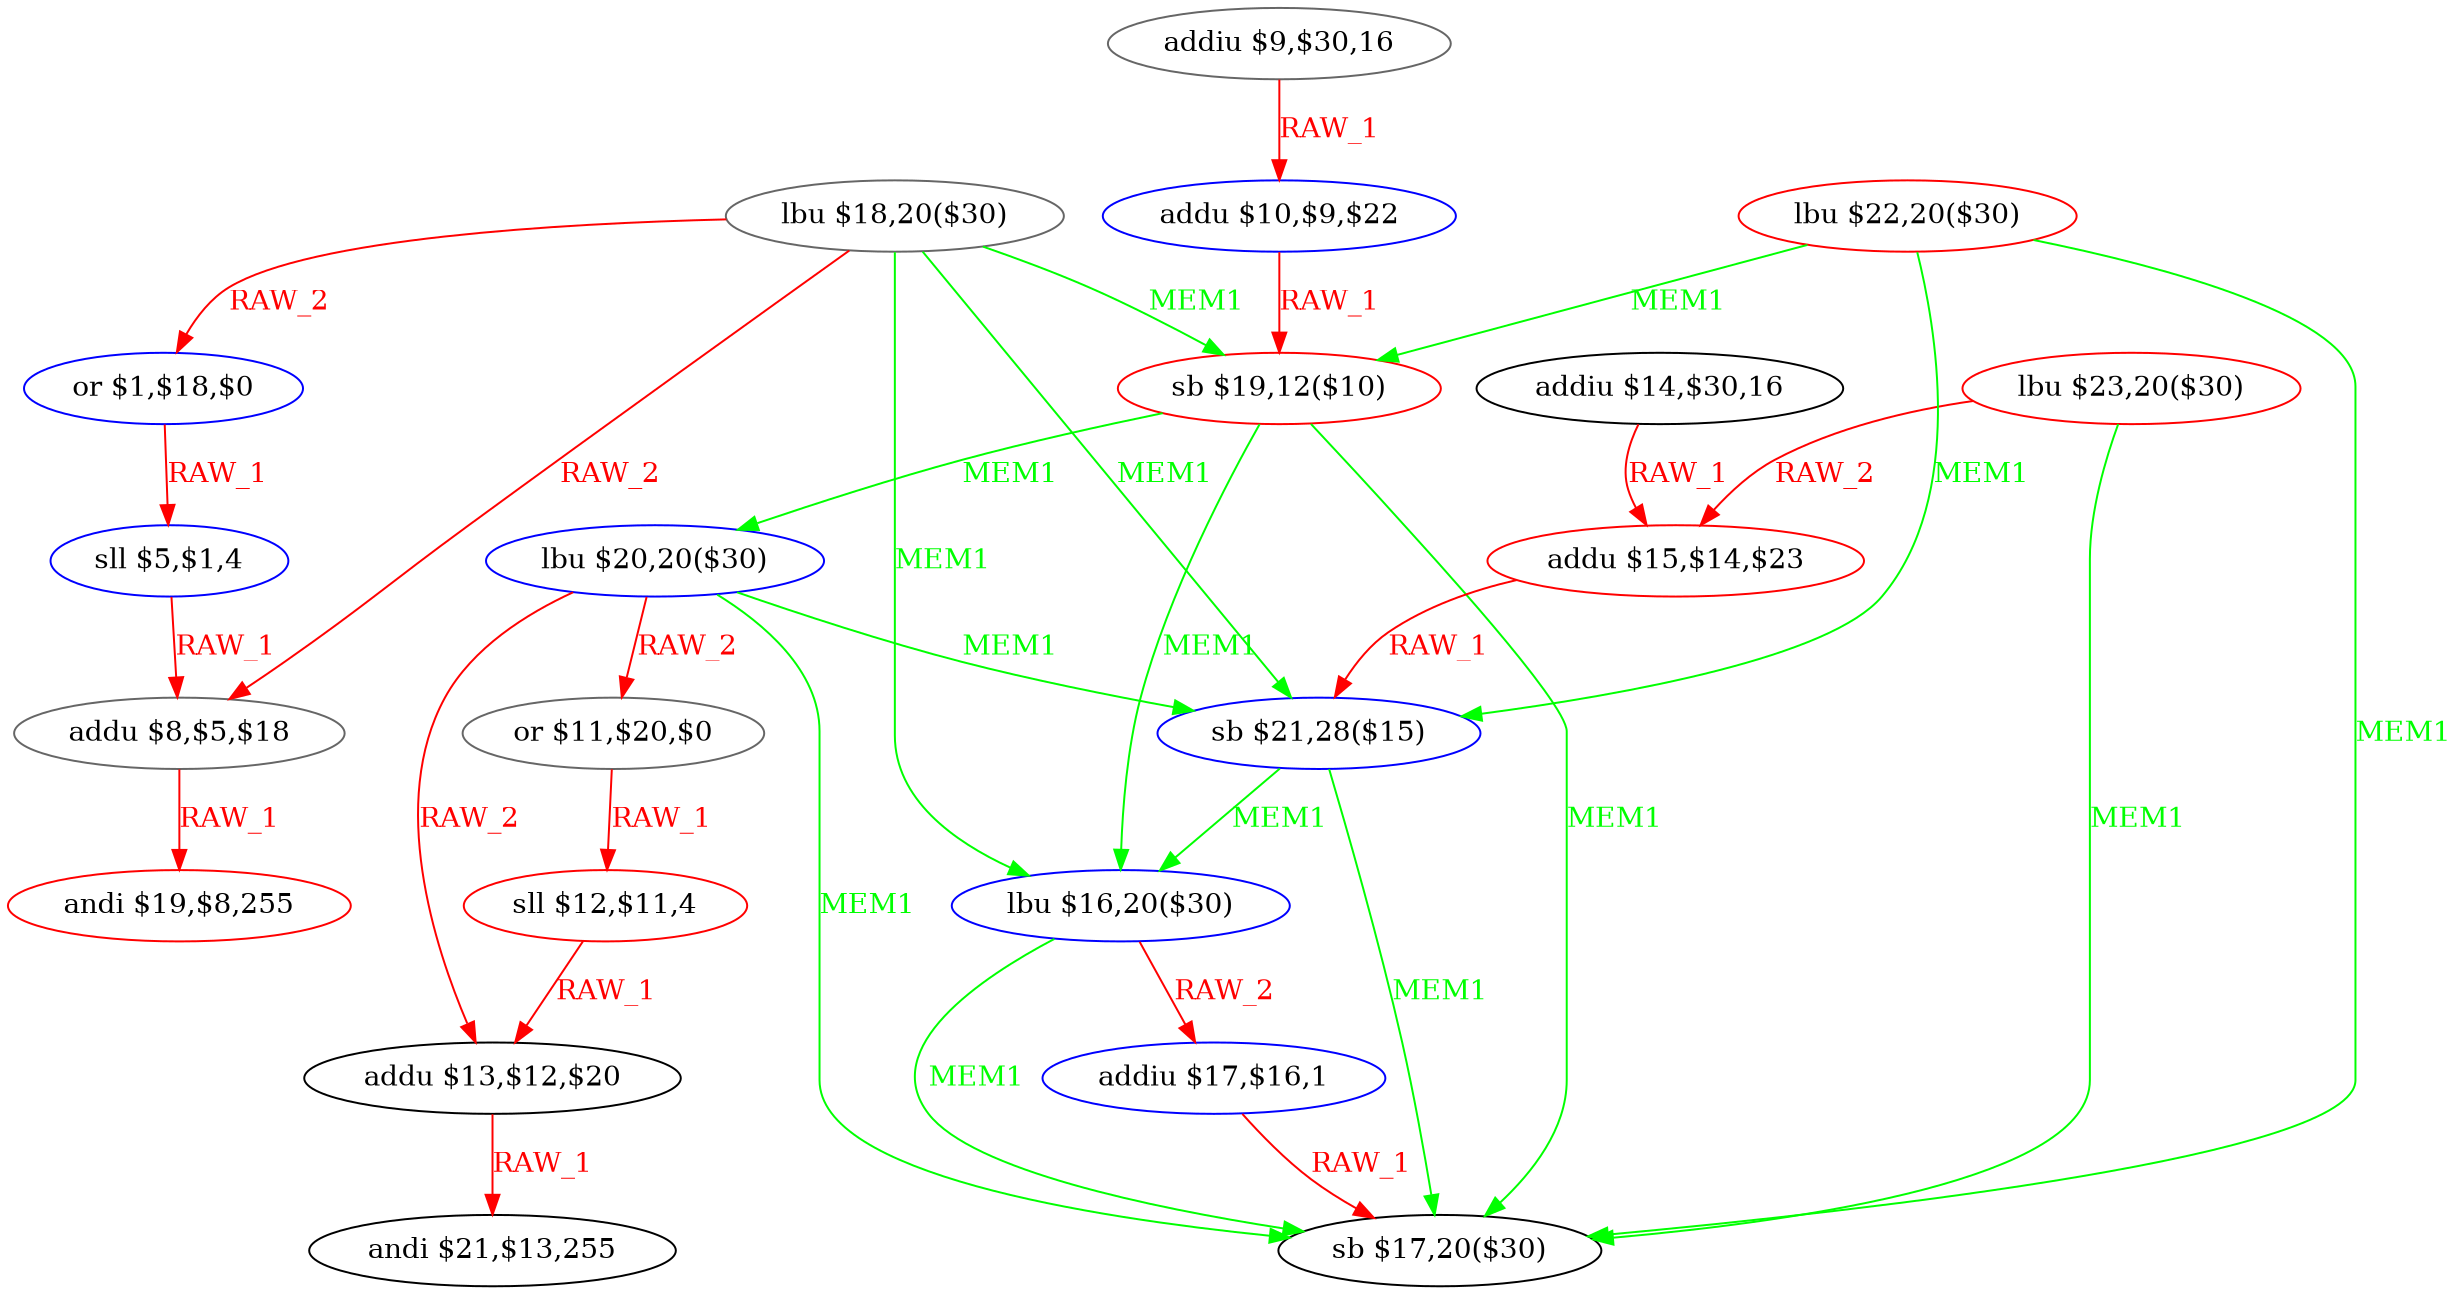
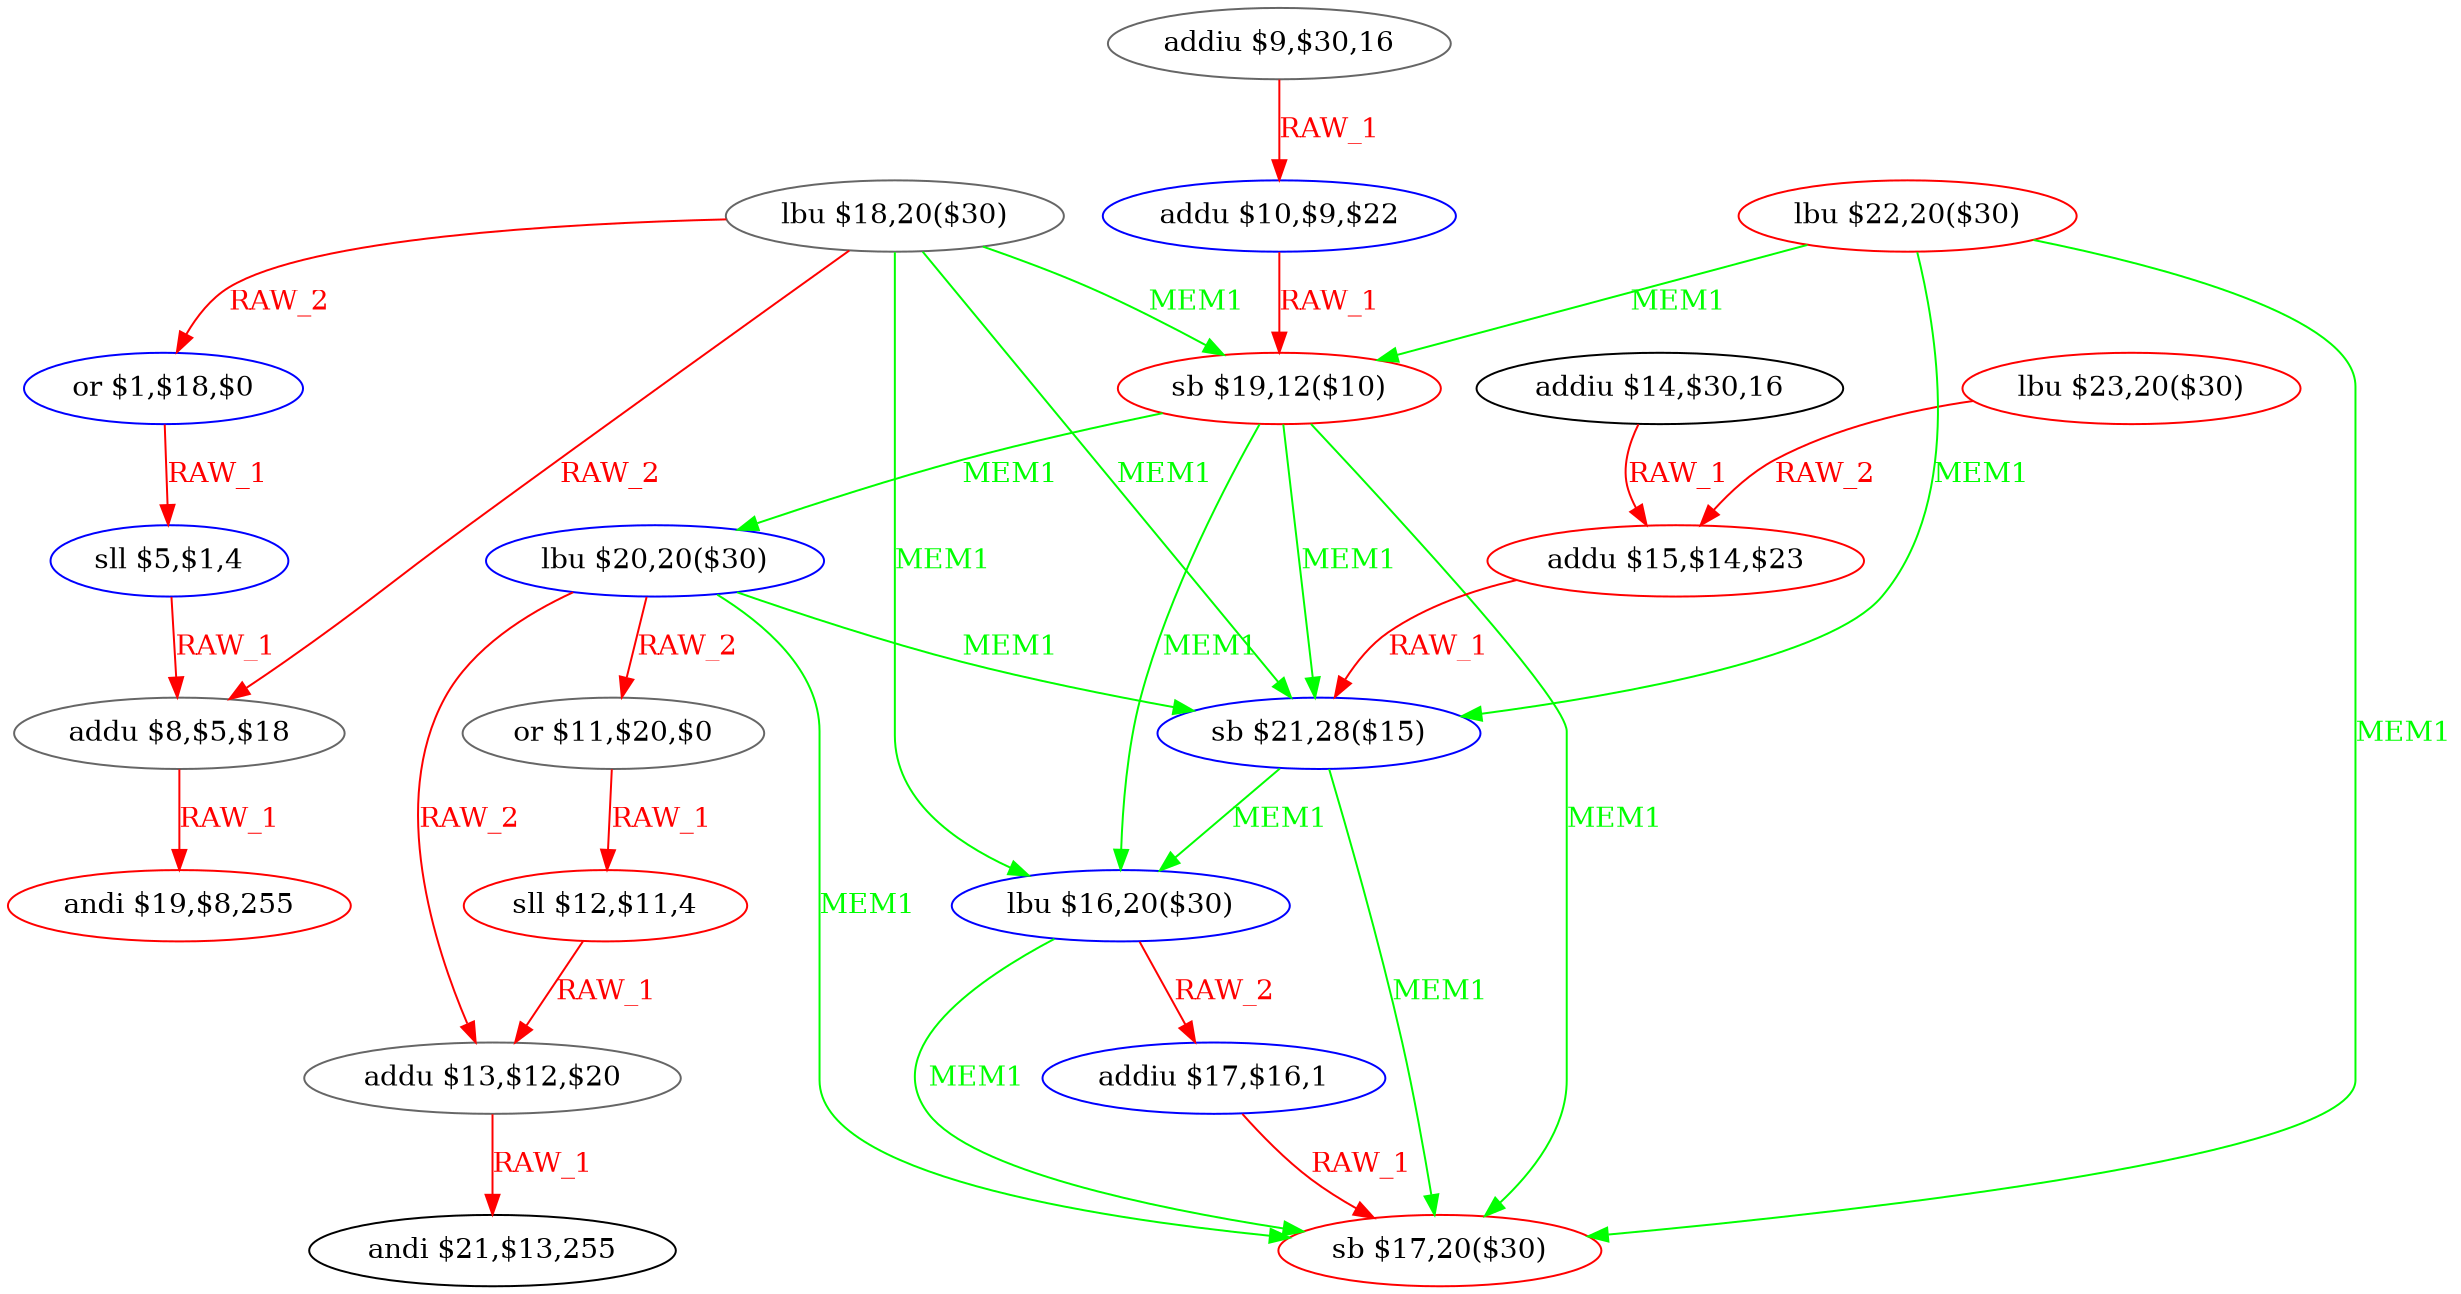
edge "sb $19,12($10)" -> "sb $21,28($15)": added, label "MEM1"
edge "lbu $23,20($30)" -> "sb $17,20($30)": removed, label "MEM1"
node "addu $13,$12,$20": color black -> gray40
node "sb $17,20($30)": color black -> red
